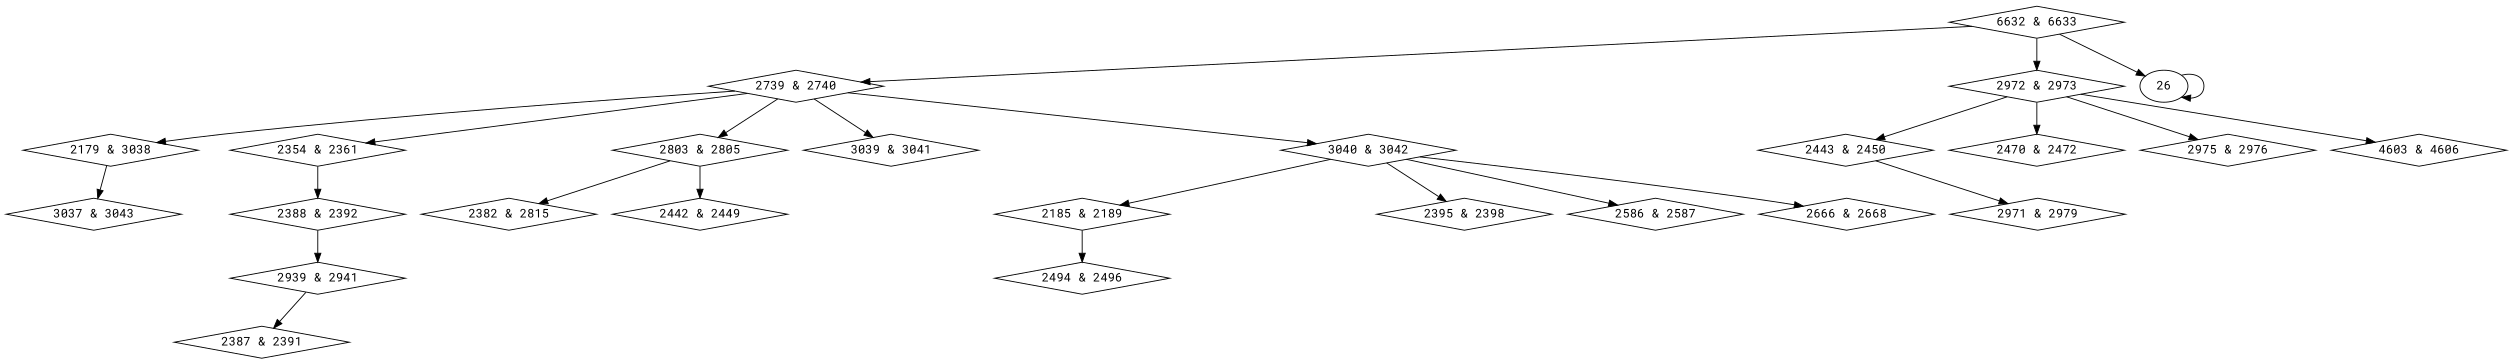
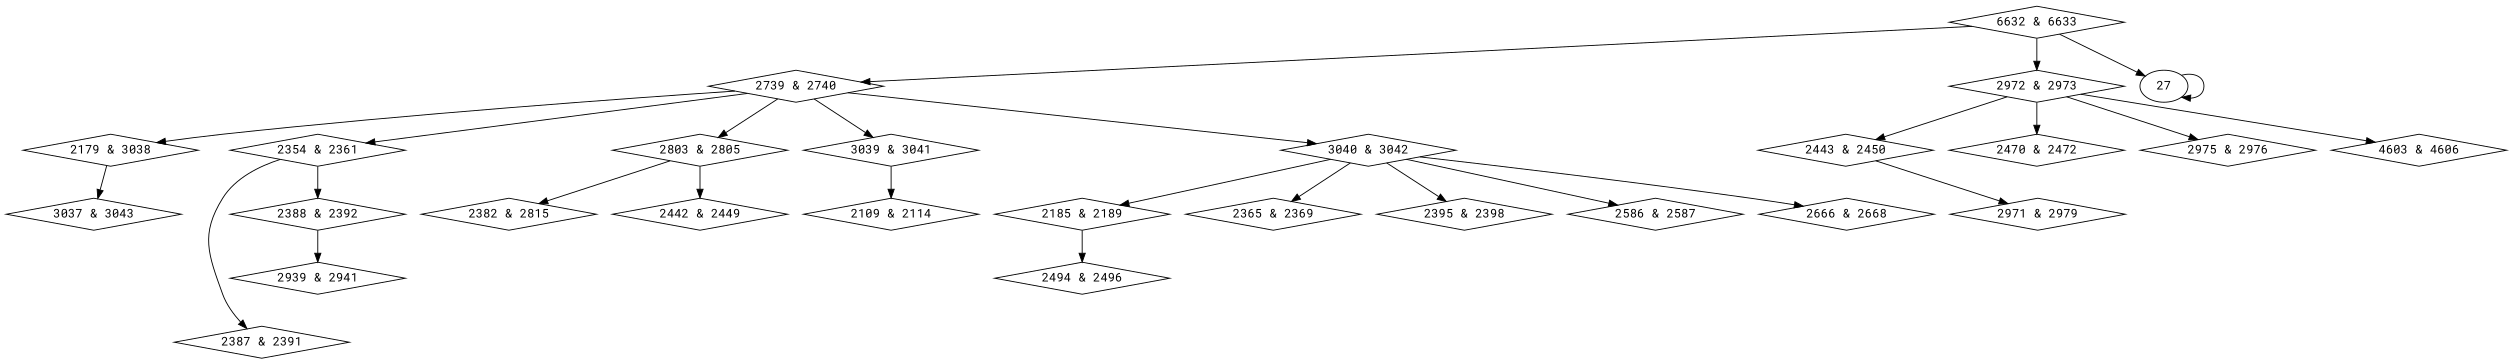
node "26": label "26" -> "27"
node "2109 & 2114": added
node "2365 & 2369": added
edge "2939 & 2941" -> "2387 & 2391": now "2354 & 2361" -> "2387 & 2391"
